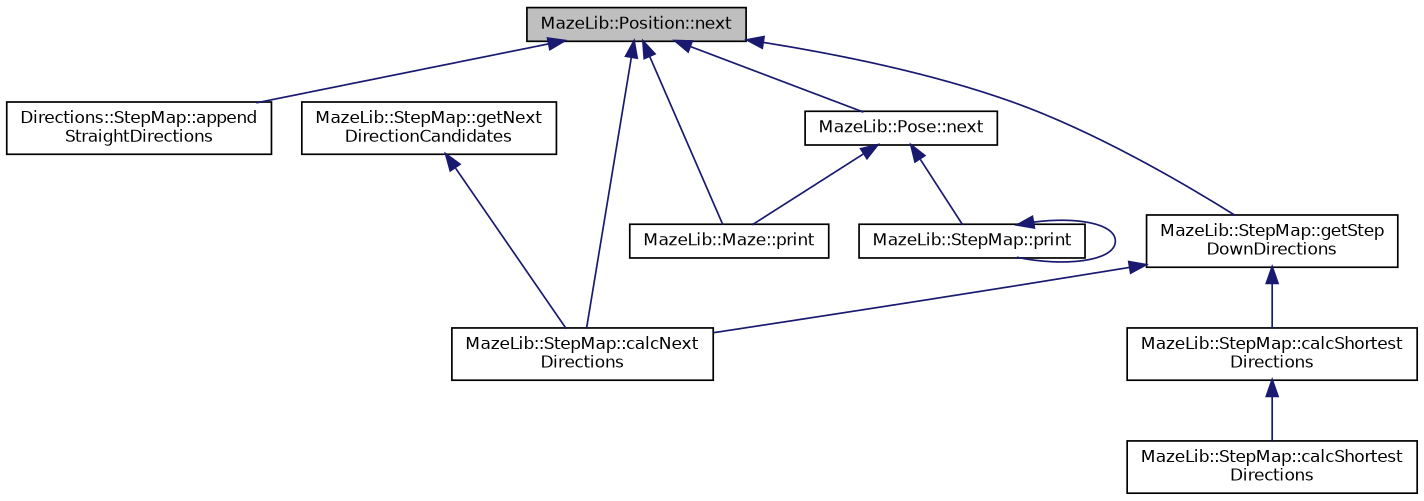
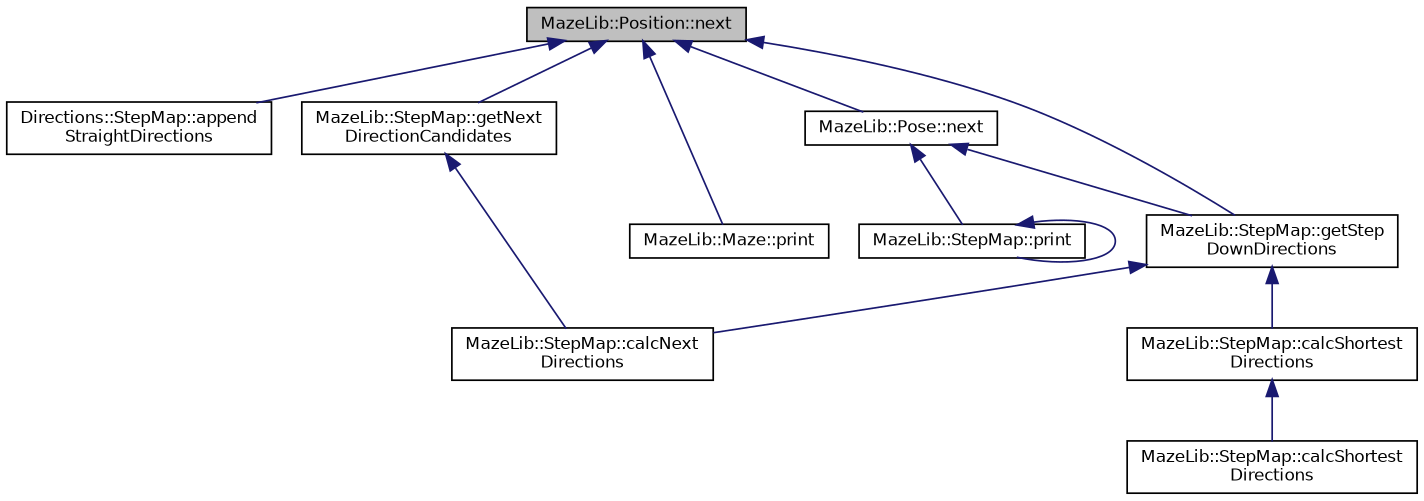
edge "MazeLib::Maze::print" -> "MazeLib::Pose::next": now "MazeLib::StepMap::getStep DownDirections" -> "MazeLib::Pose::next"
edge "MazeLib::StepMap::calcNext Directions" -> "MazeLib::Position::next": now "MazeLib::StepMap::getNext DirectionCandidates" -> "MazeLib::Position::next"
